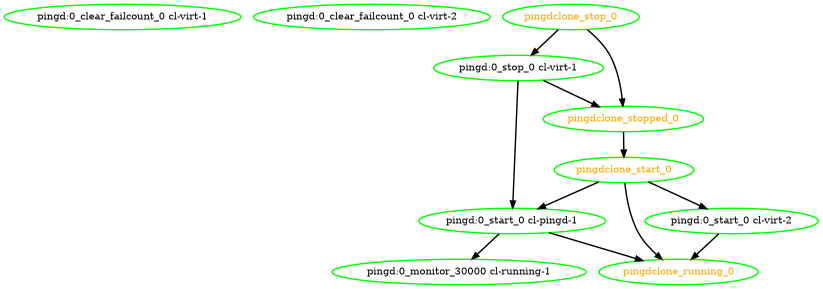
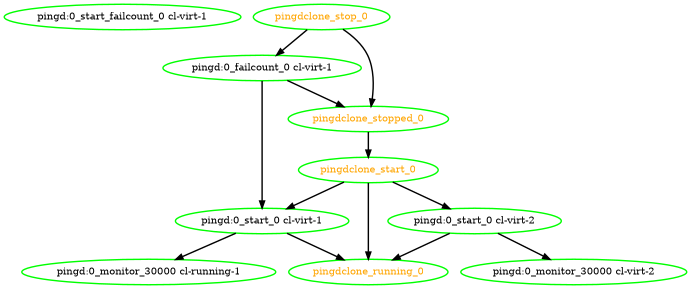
node "pingd:0_clear_failcount_0 cl-virt-1": label "pingd:0_clear_failcount_0 cl-virt-1" -> "pingd:0_start_failcount_0 cl-virt-1"
node "pingd:0_clear_failcount_0 cl-virt-2": removed
node "pingd:0_stop_0 cl-virt-1": label "pingd:0_stop_0 cl-virt-1" -> "pingd:0_failcount_0 cl-virt-1"
node "pingd:0_start_0 cl-pingd-1": label "pingd:0_start_0 cl-pingd-1" -> "pingd:0_start_0 cl-virt-1"
node "pingd:0_monitor_30000 cl-virt-2": added
